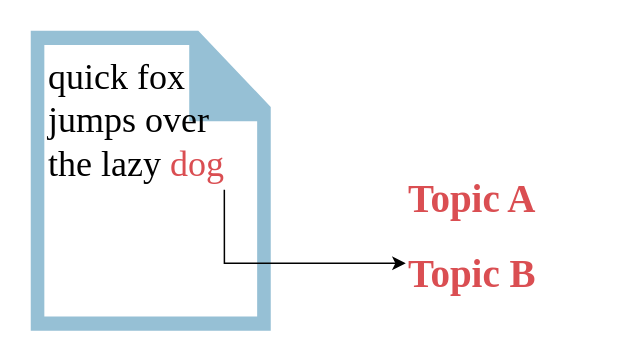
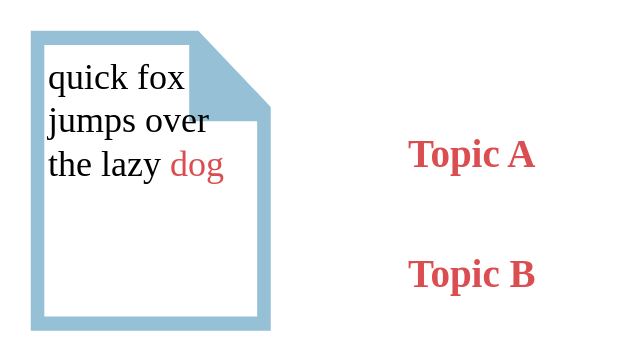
node "Topic A": moved (496, 188) -> (496, 143)
edge "quick fox jumps over the lazy dog" -> "Topic B": removed
